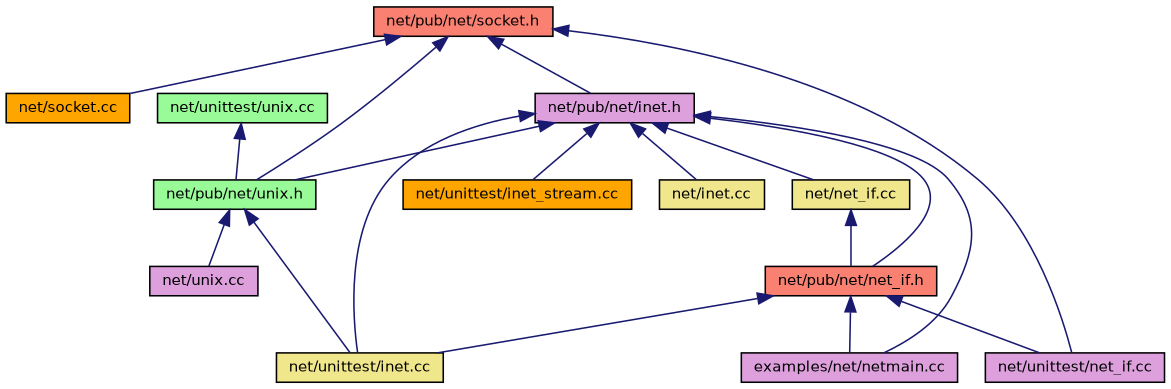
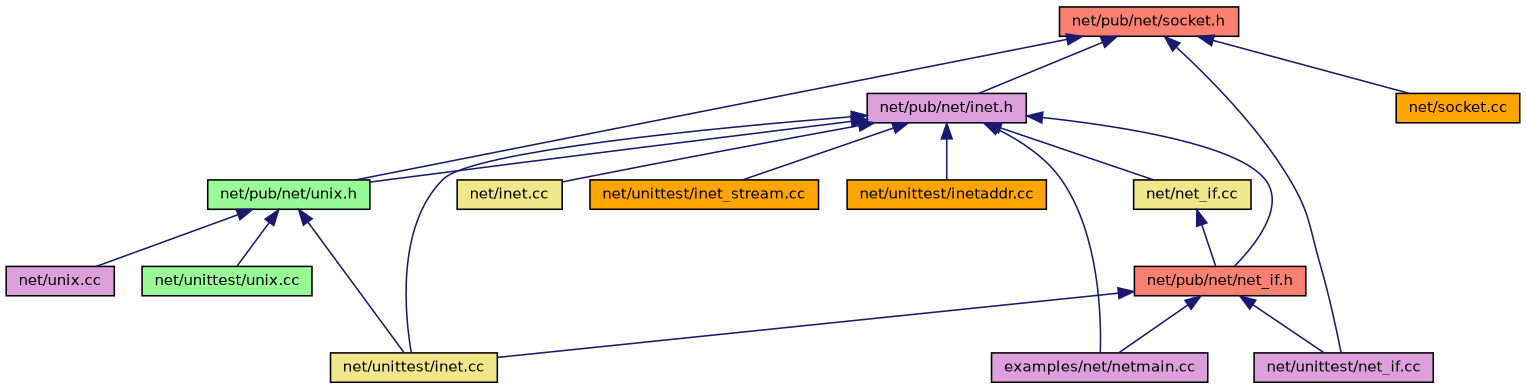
edge "net/pub/net/unix.h" -> "net/unittest/unix.cc": reversed
node "net/unittest/inetaddr.cc": added
